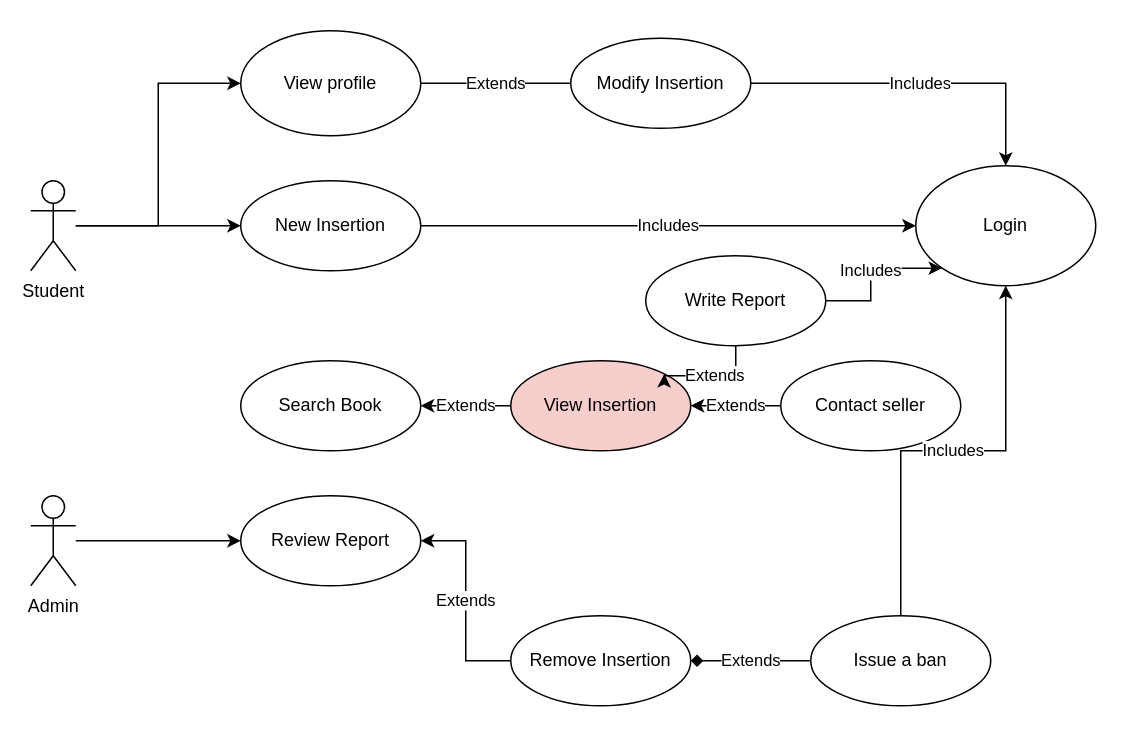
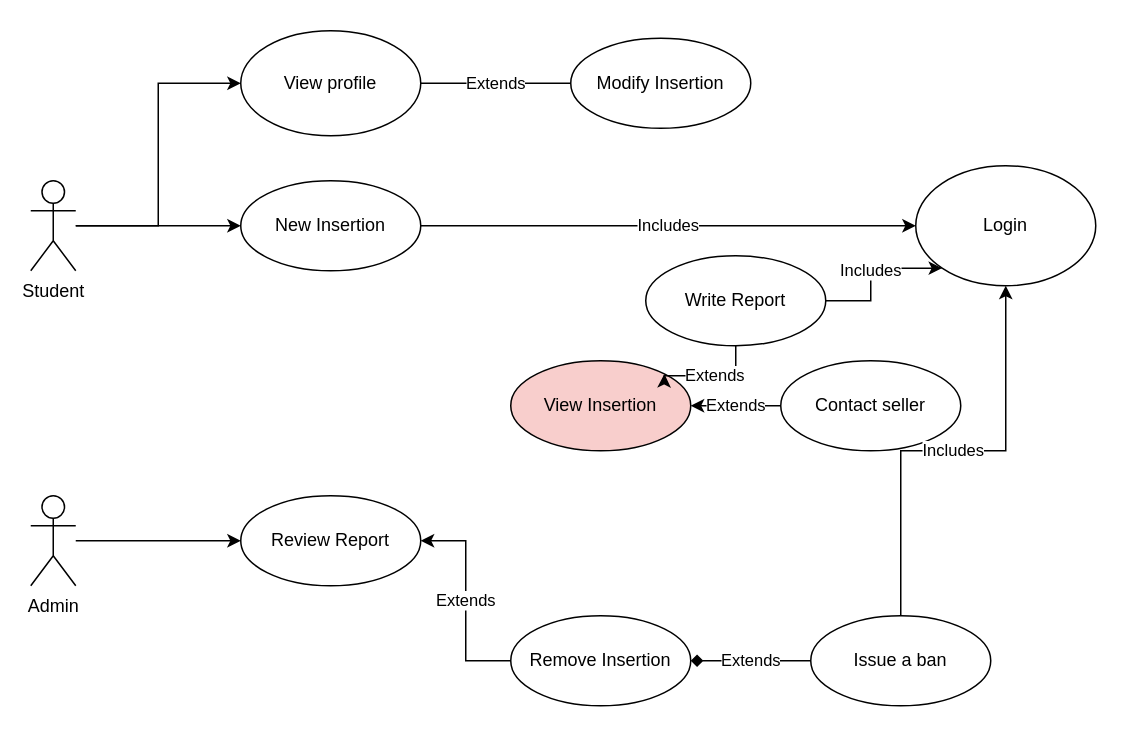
edge "Modify Insertion" -> "Login": removed, label "Includes"
node "Search Book": removed
edge "View Insertion" -> "Search Book": removed, label "Extends"
